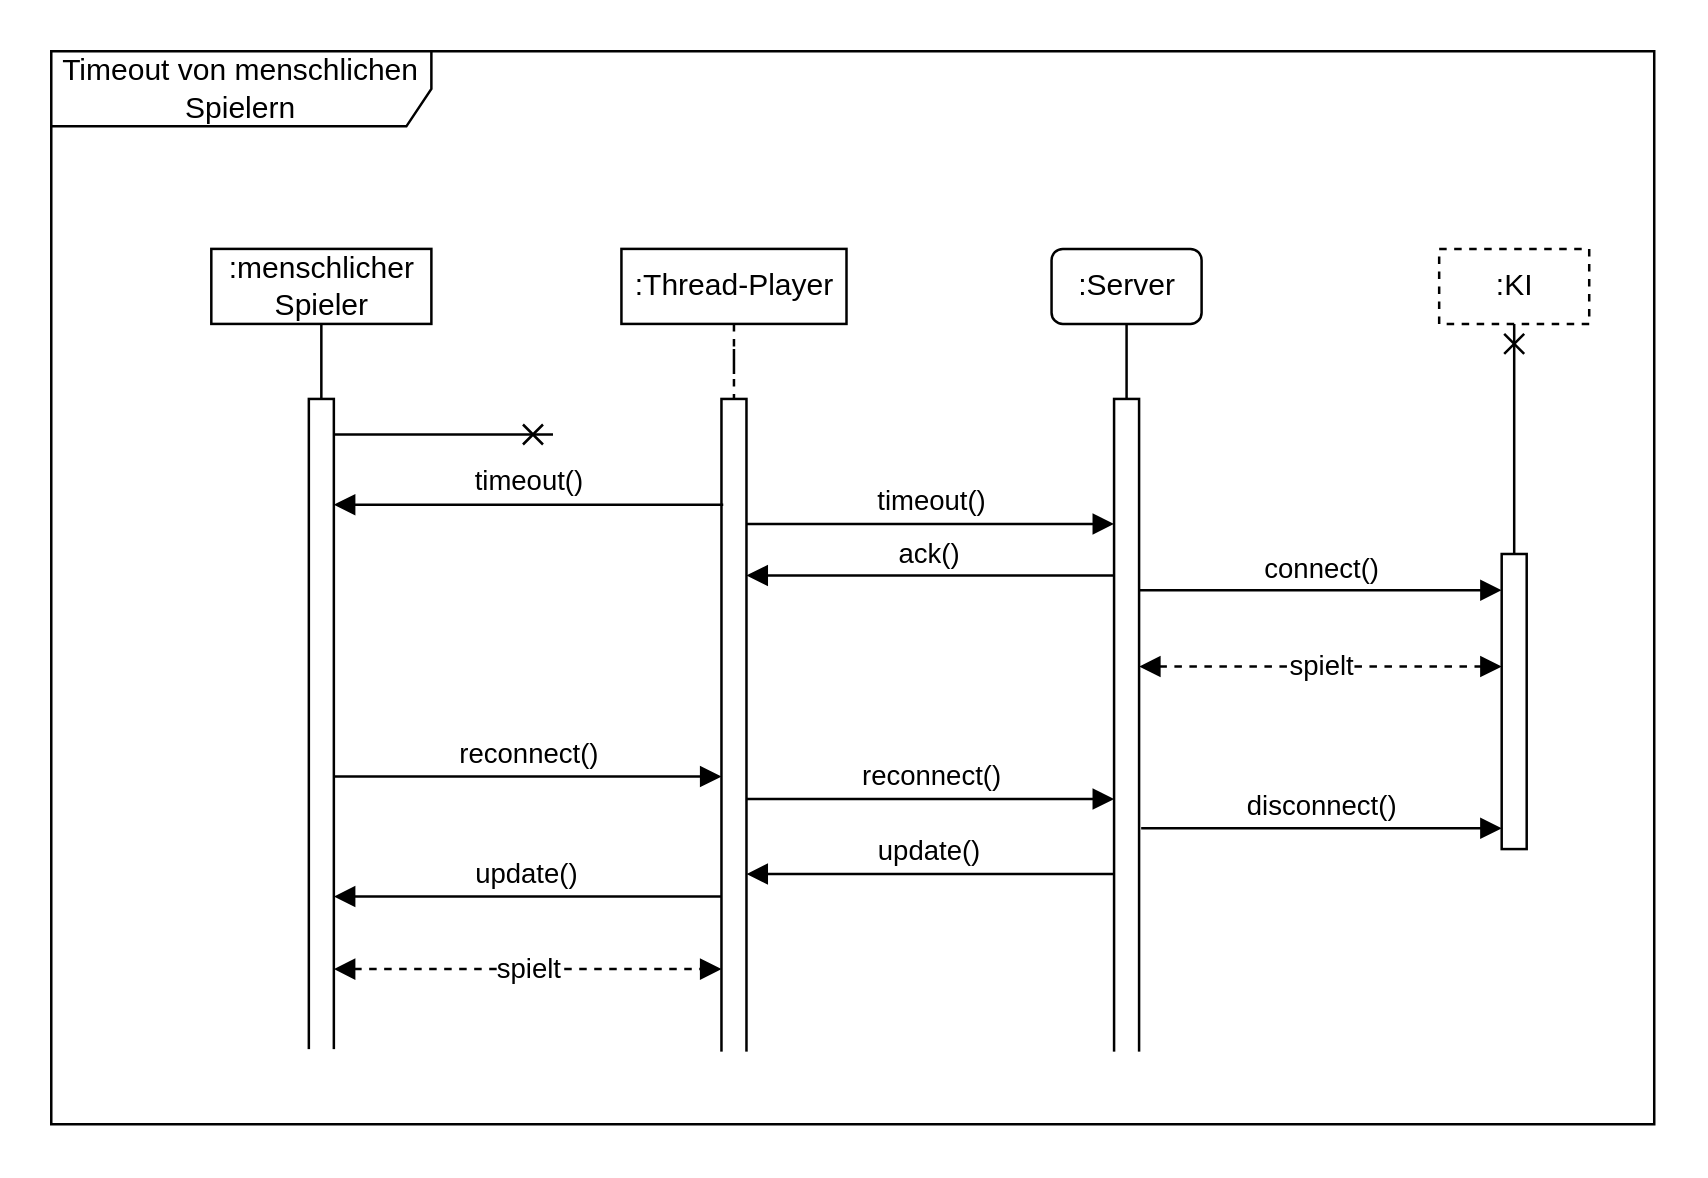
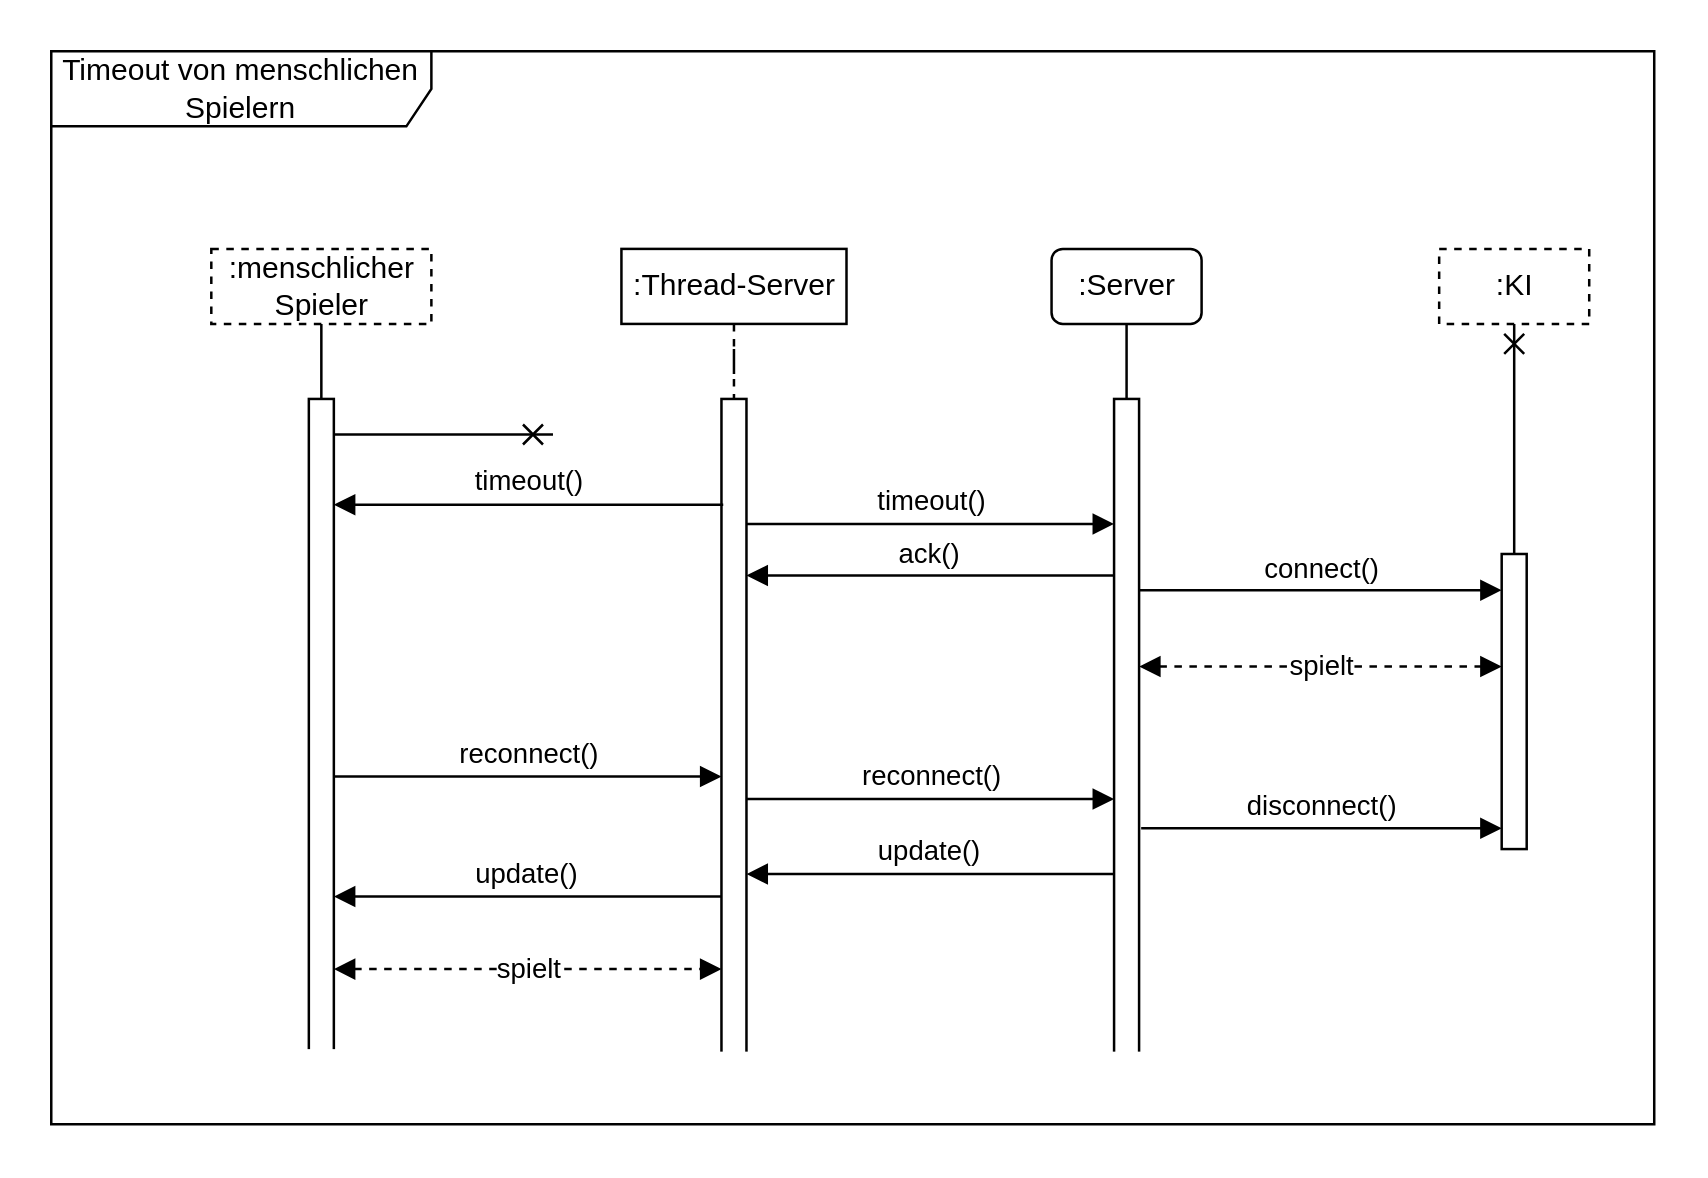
node ":menschlicher Spieler": style solid -> dashed
node ":Thread-Player": label ":Thread-Player" -> ":Thread-Server"
